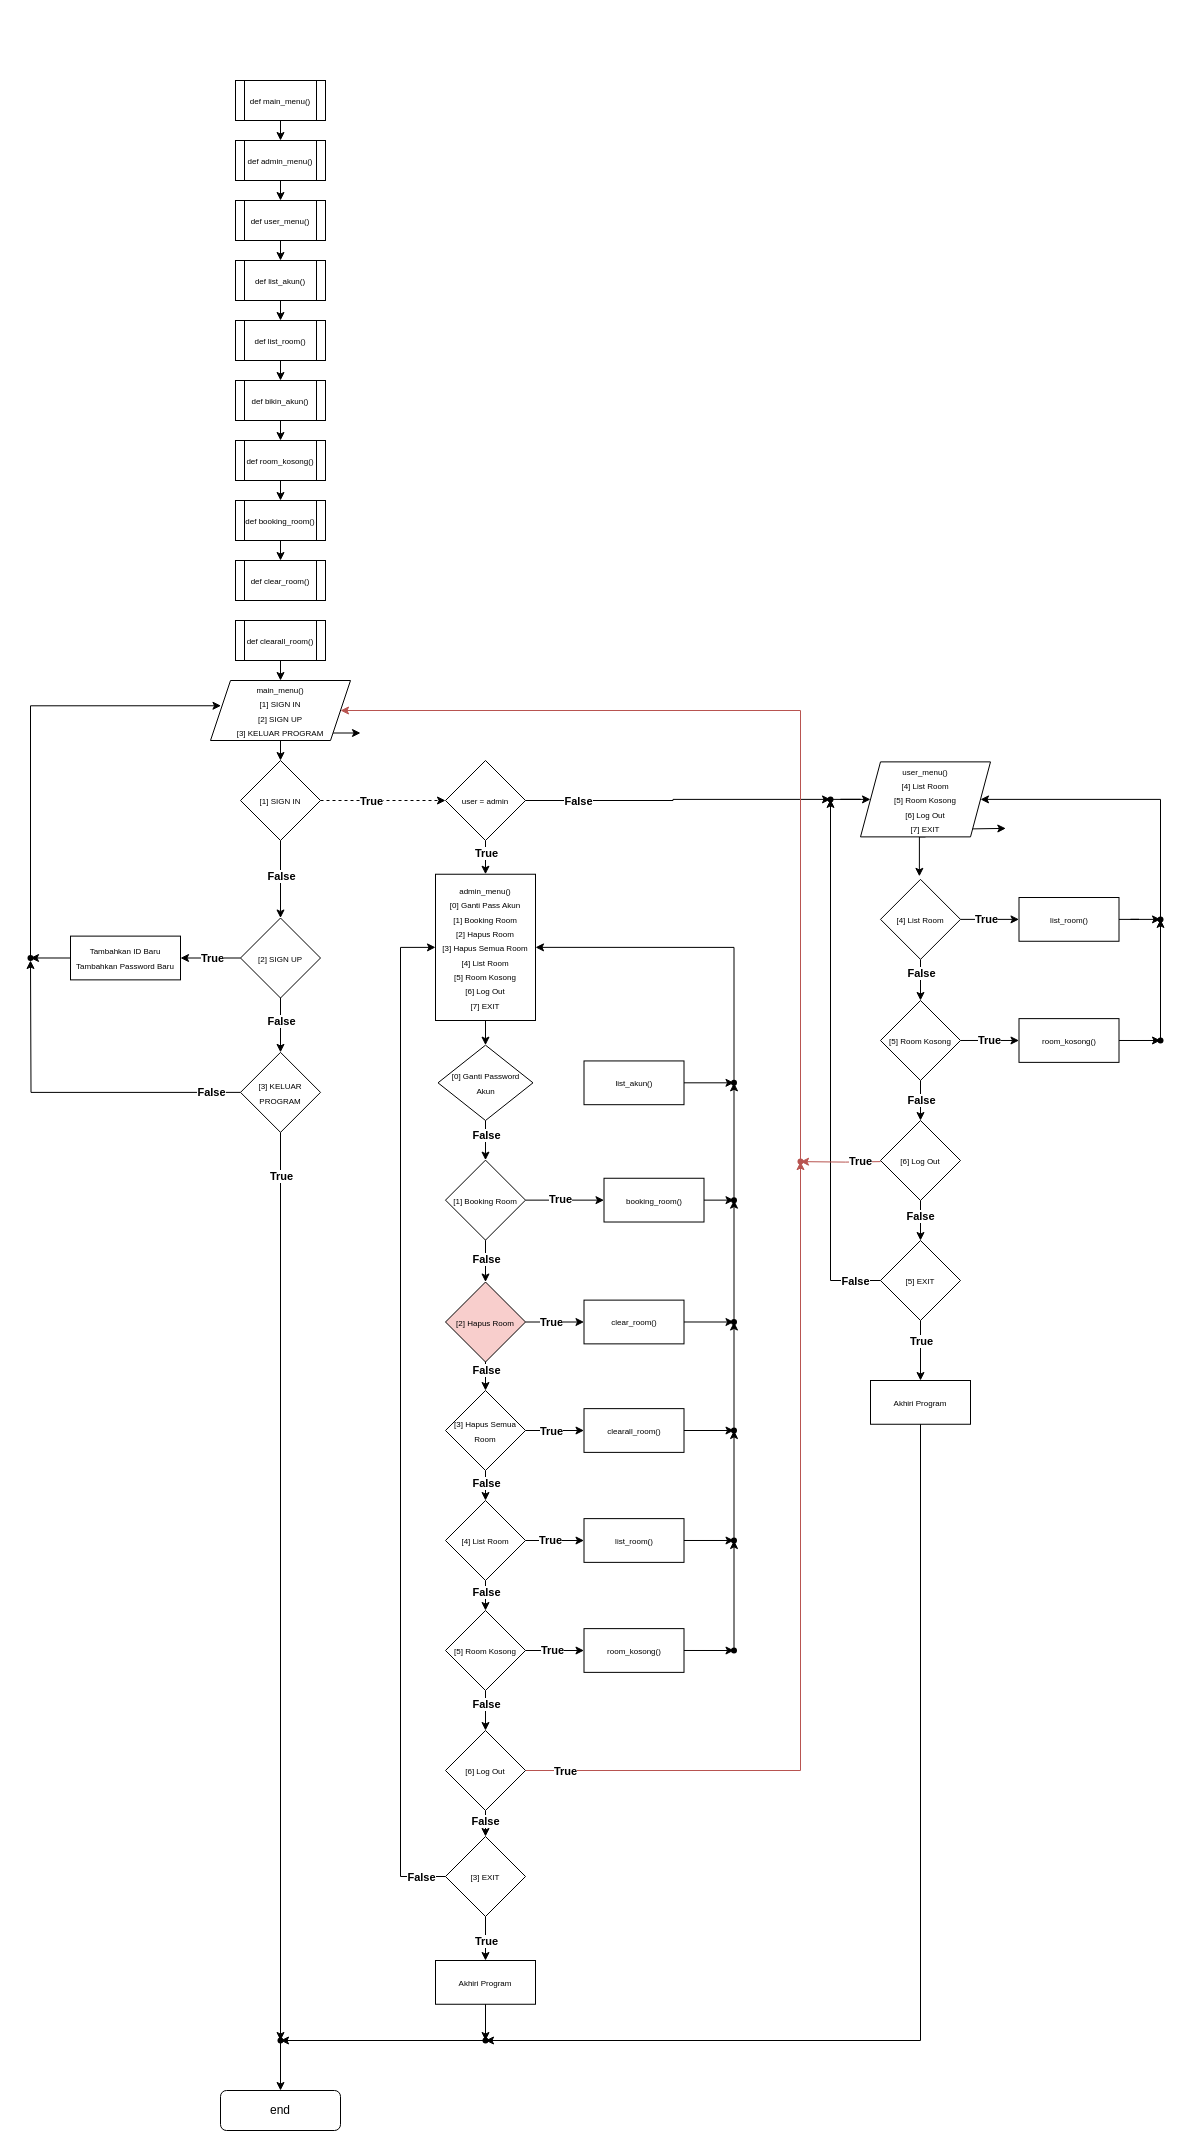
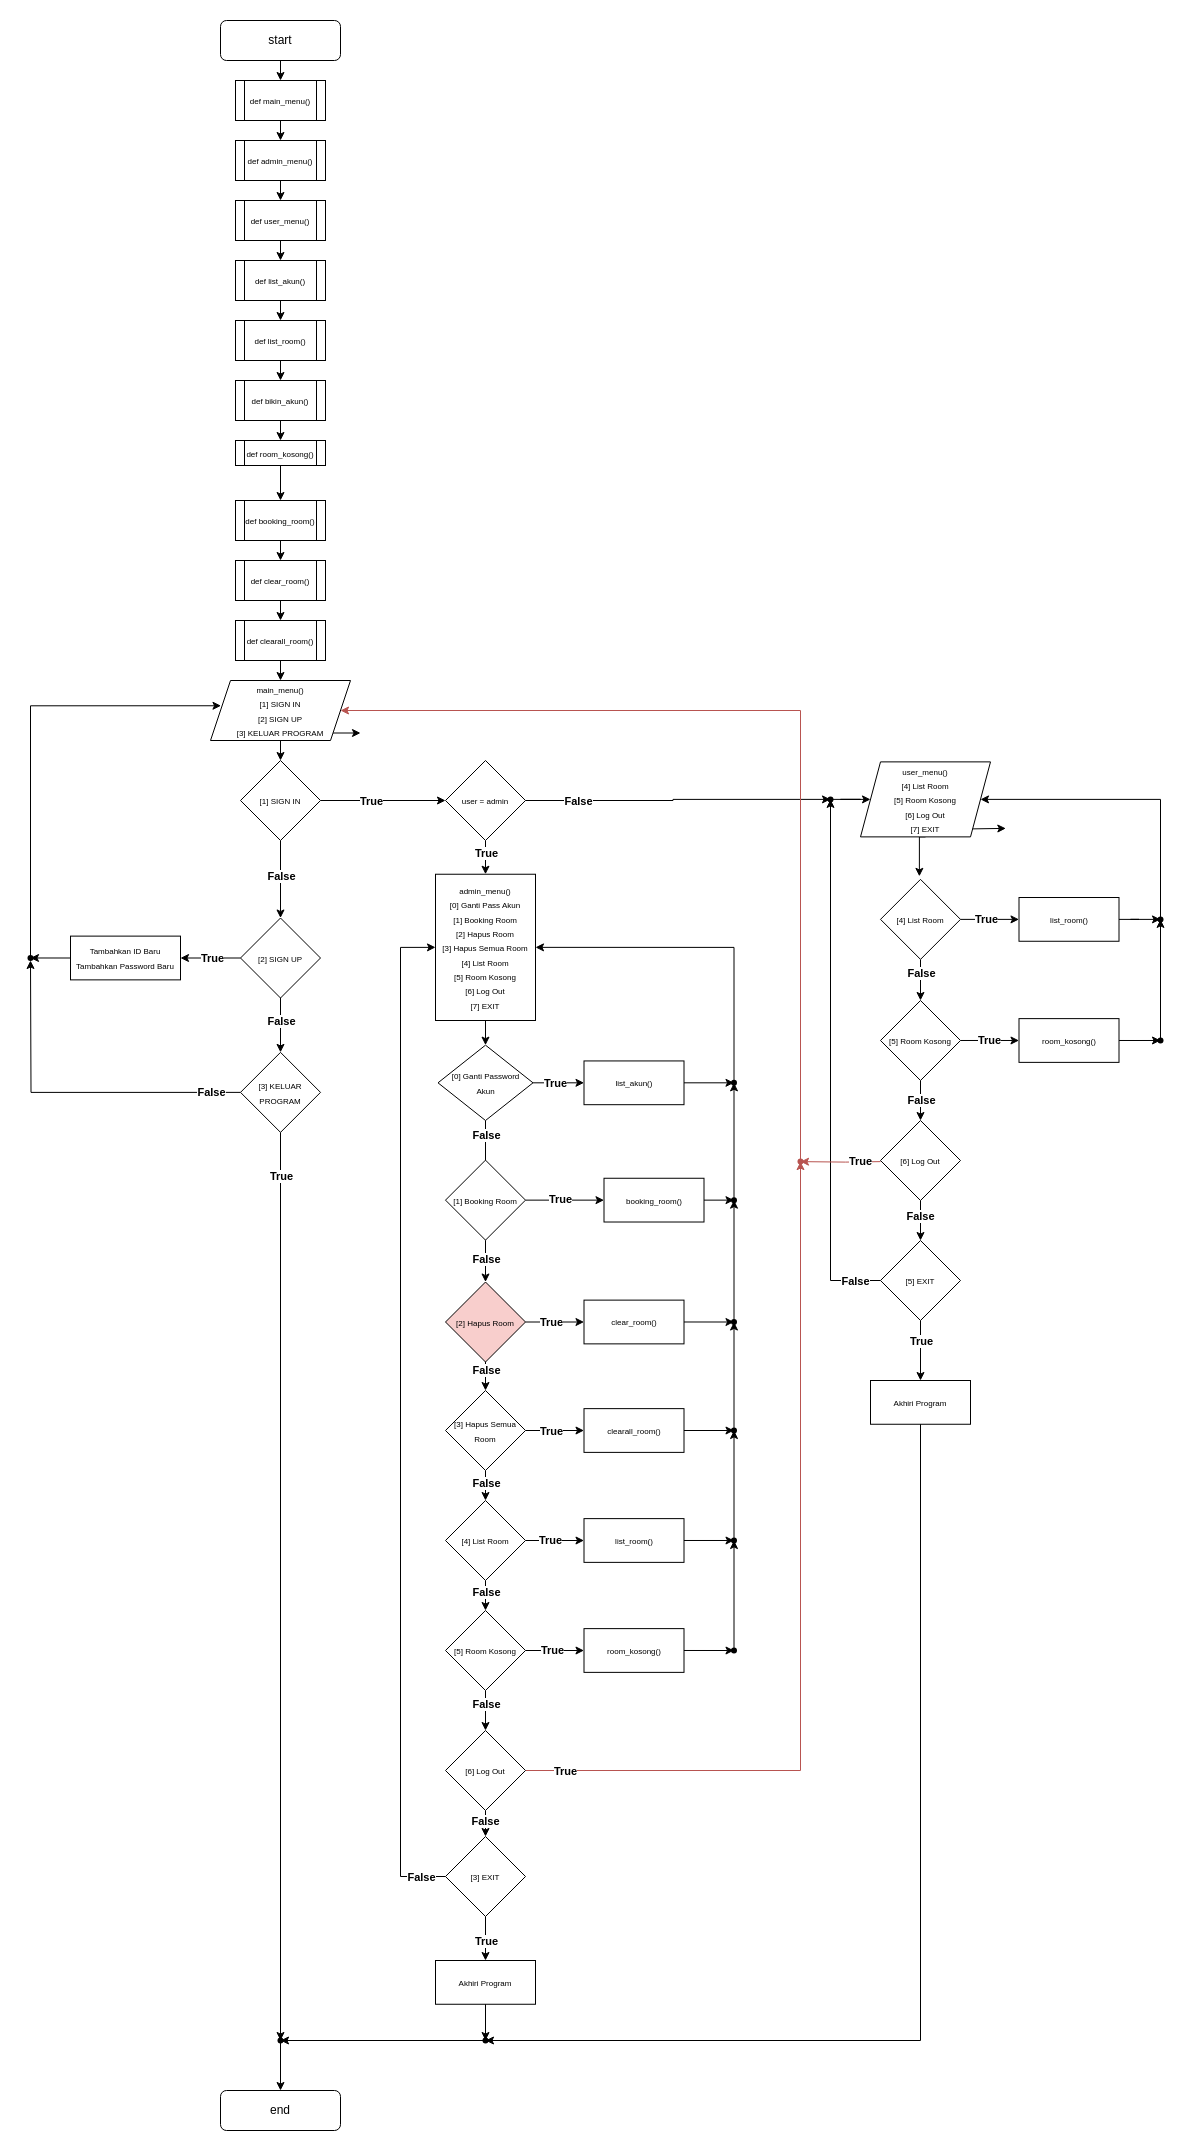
node "start": added
edge "start" -> "def main_menu()": added
node "def room_kosong()": size 90x40 -> 90x25
edge "def clear_room()" -> "def clearall_room()": added
edge "[1] SIGN IN" -> "user = admin": style dashed -> solid
edge "[0] Ganti Password Akun" -> "list_akun()": added, label "True"
edge "[0] Ganti Password Akun" -> "[1] Booking Room": arrowhead classic -> none
